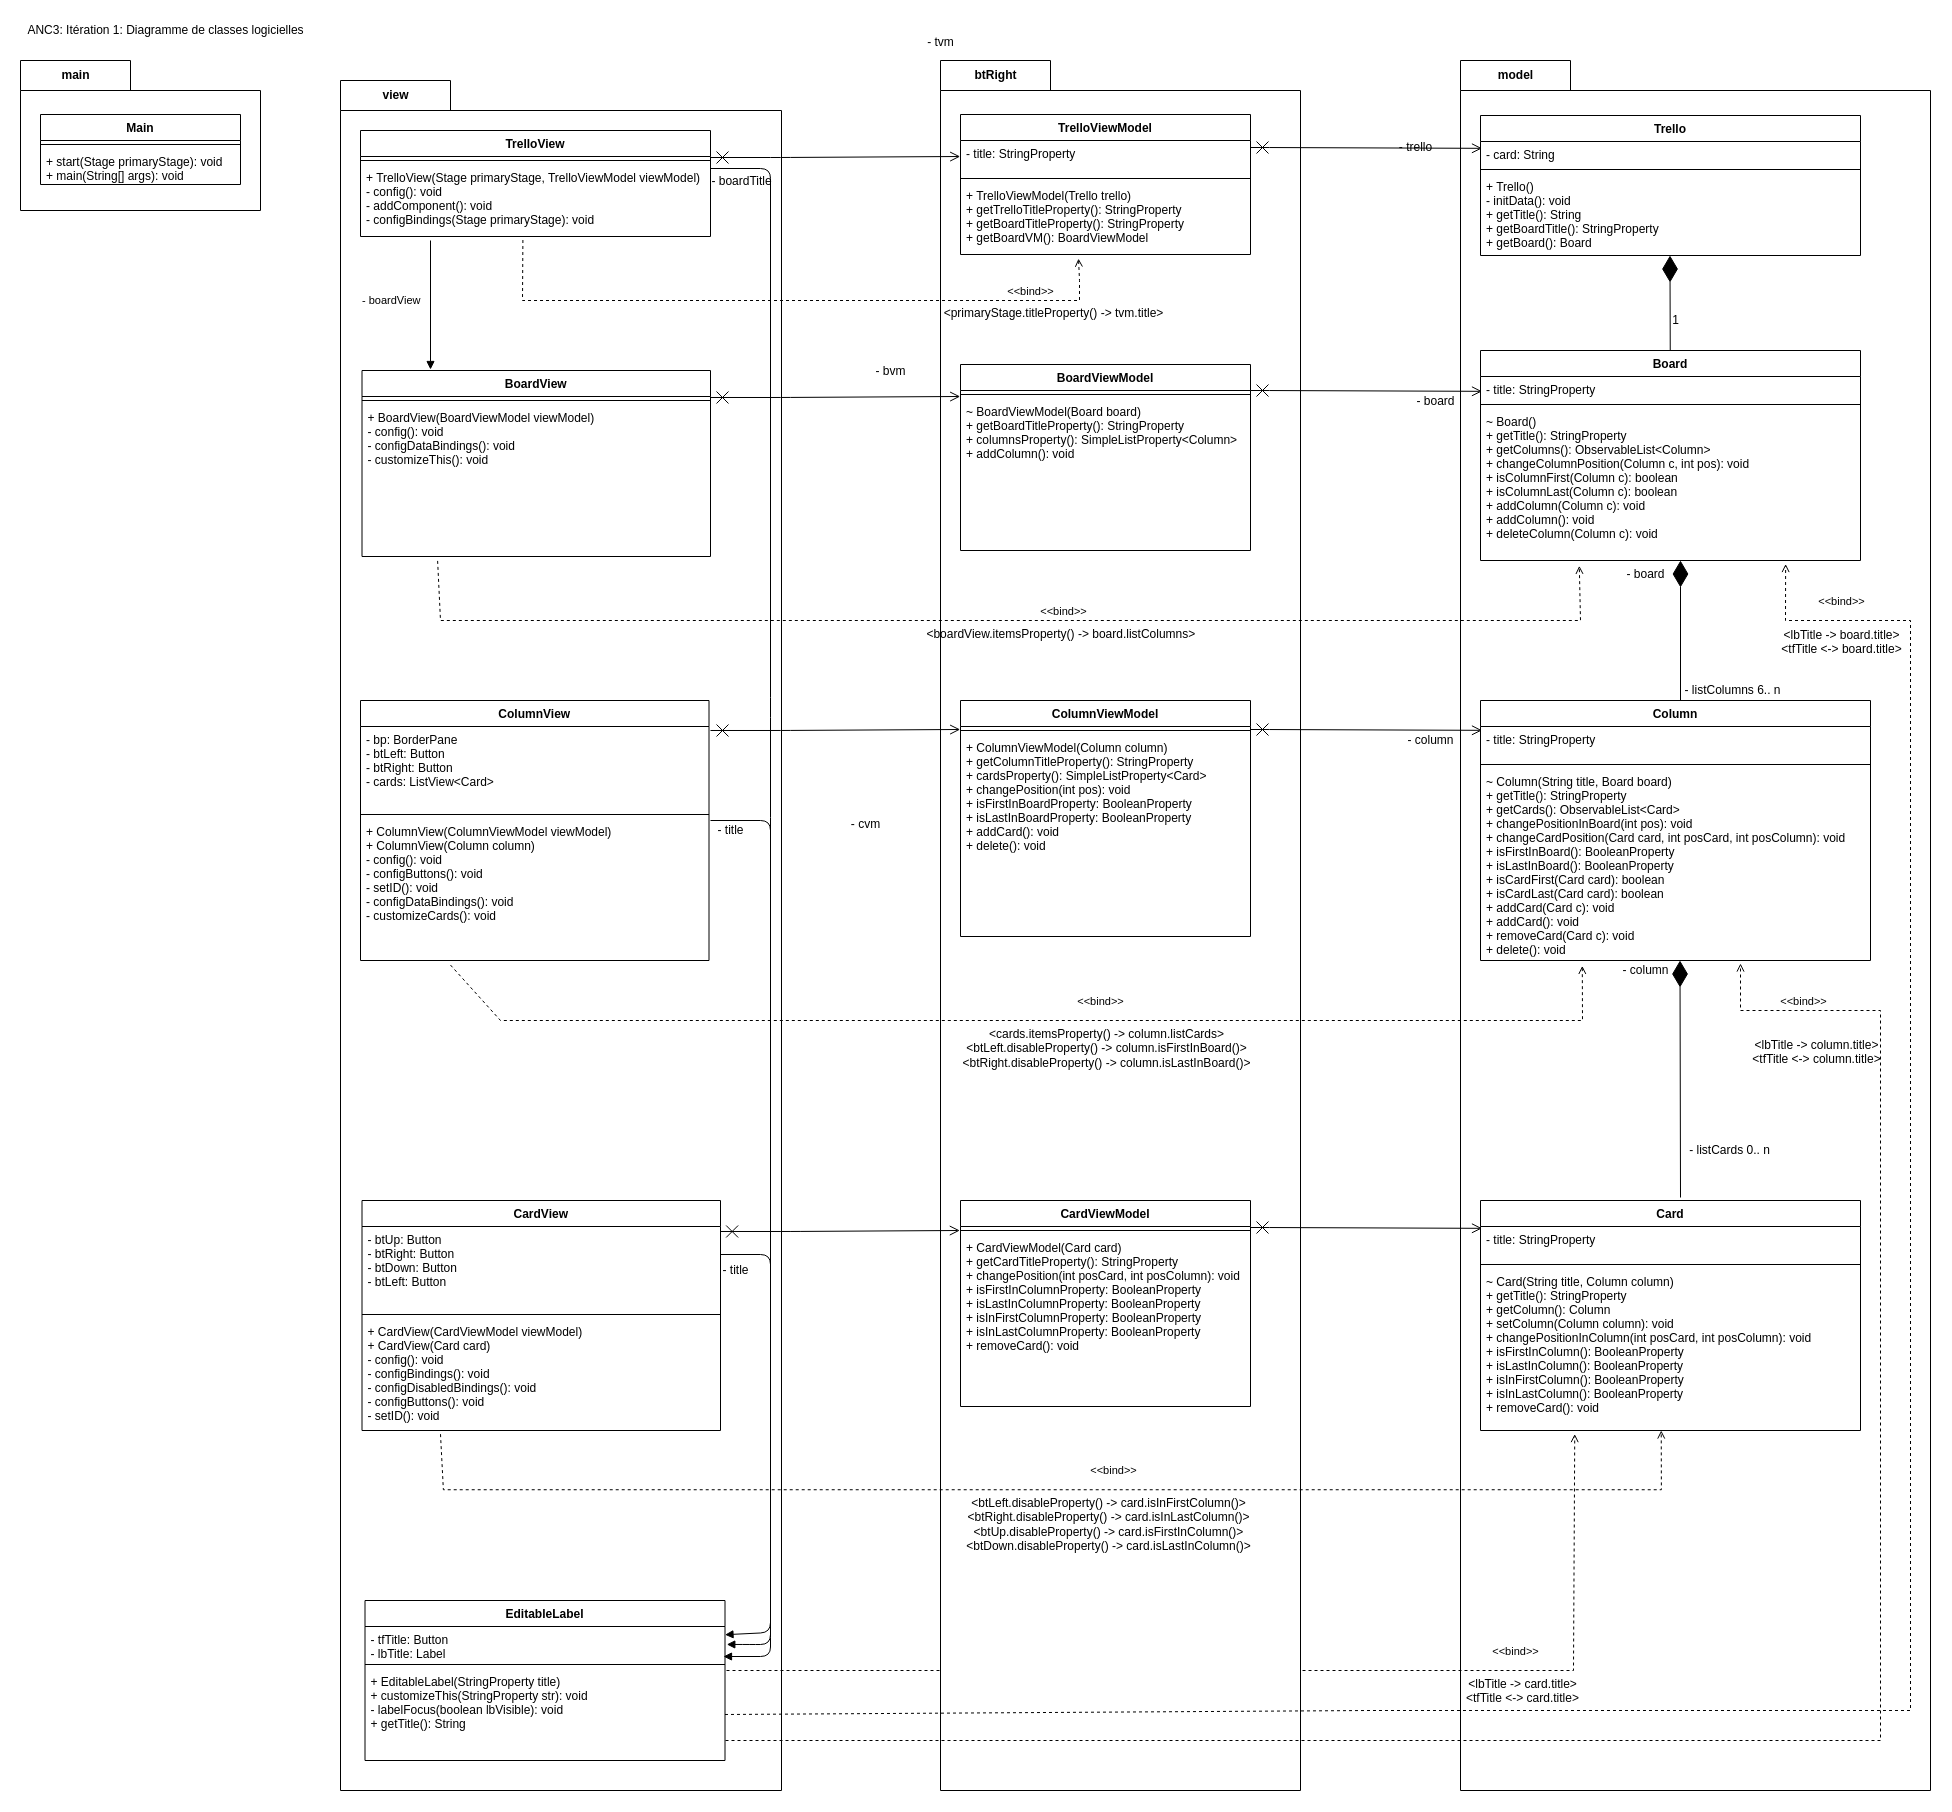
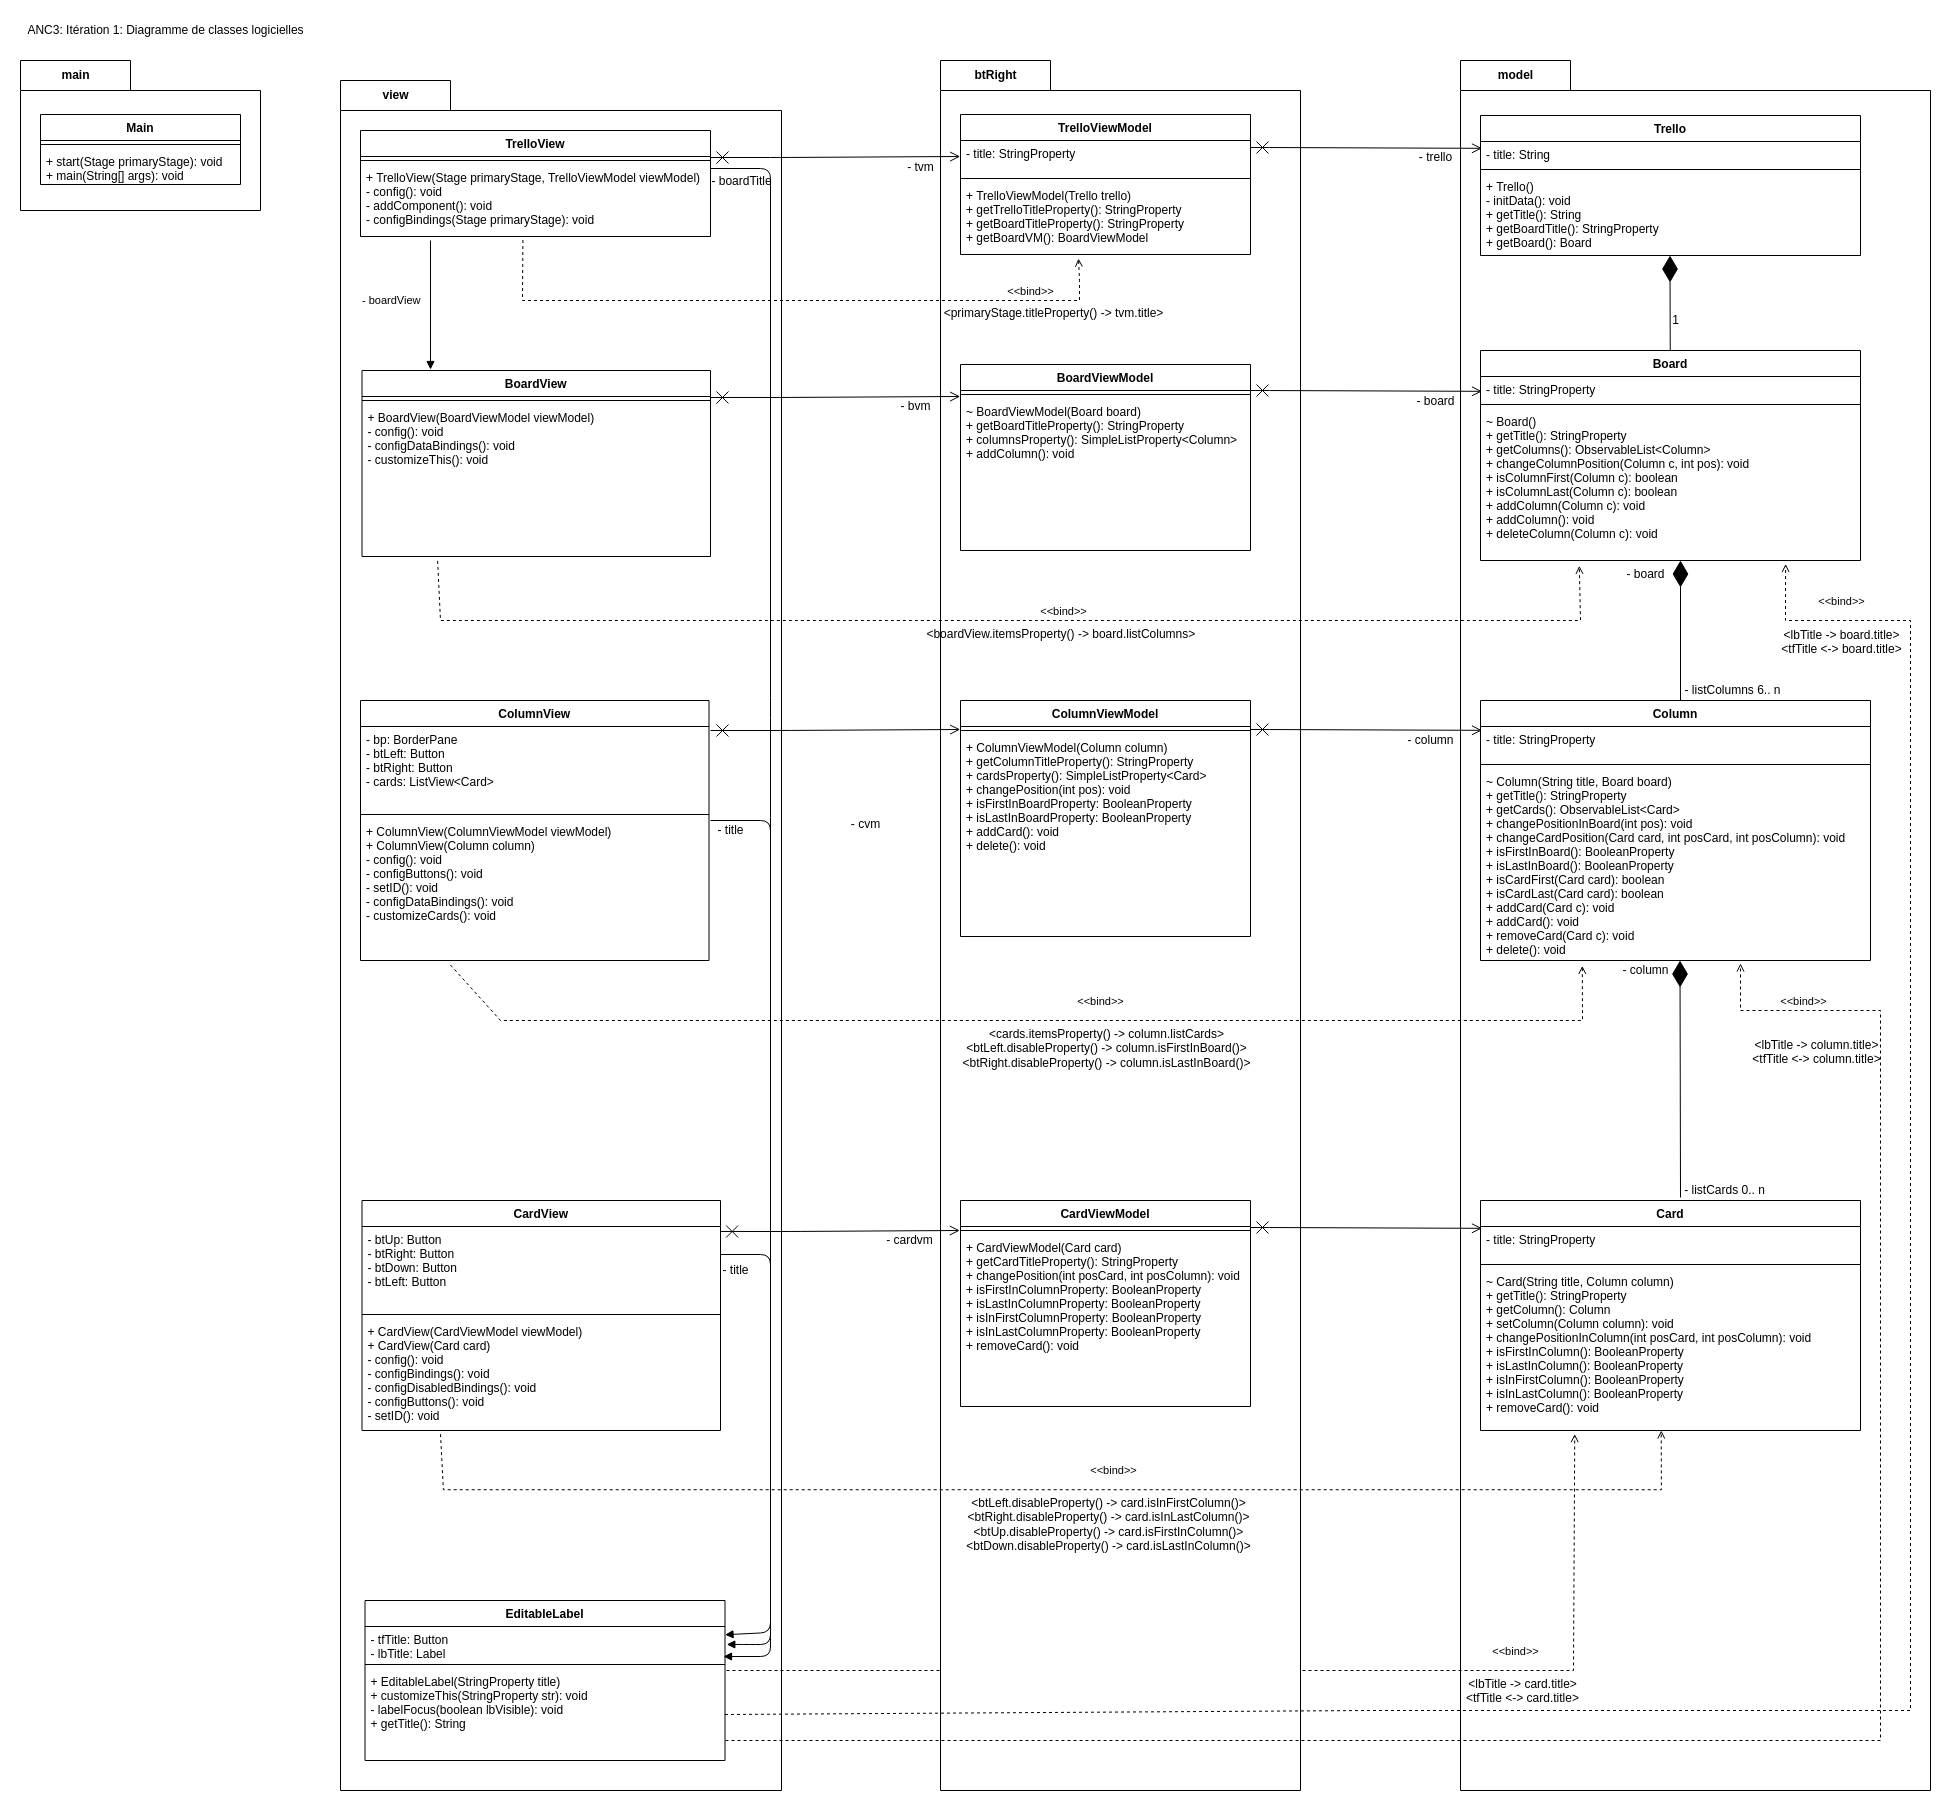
node "- tvm": moved (941, 43) -> (921, 168)
node "- trello": moved (1416, 148) -> (1436, 158)
node "- card: String": label "- card: String" -> "- title: String"
node "- bvm": moved (891, 372) -> (916, 407)
node "- listCards 0.. n": moved (1730, 1151) -> (1725, 1191)
node "- cardvm": added
